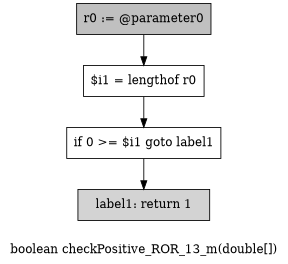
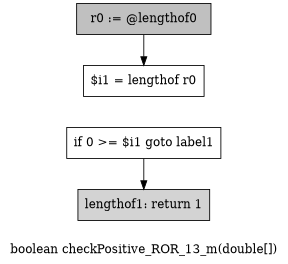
node "r0 := @parameter0": label "r0 := @parameter0" -> "r0 := @lengthof0"
edge "$i1 = lengthof r0" -> "if 0 >= $i1 goto label1": removed
node "label1: return 1": label "label1: return 1" -> "lengthof1: return 1"
